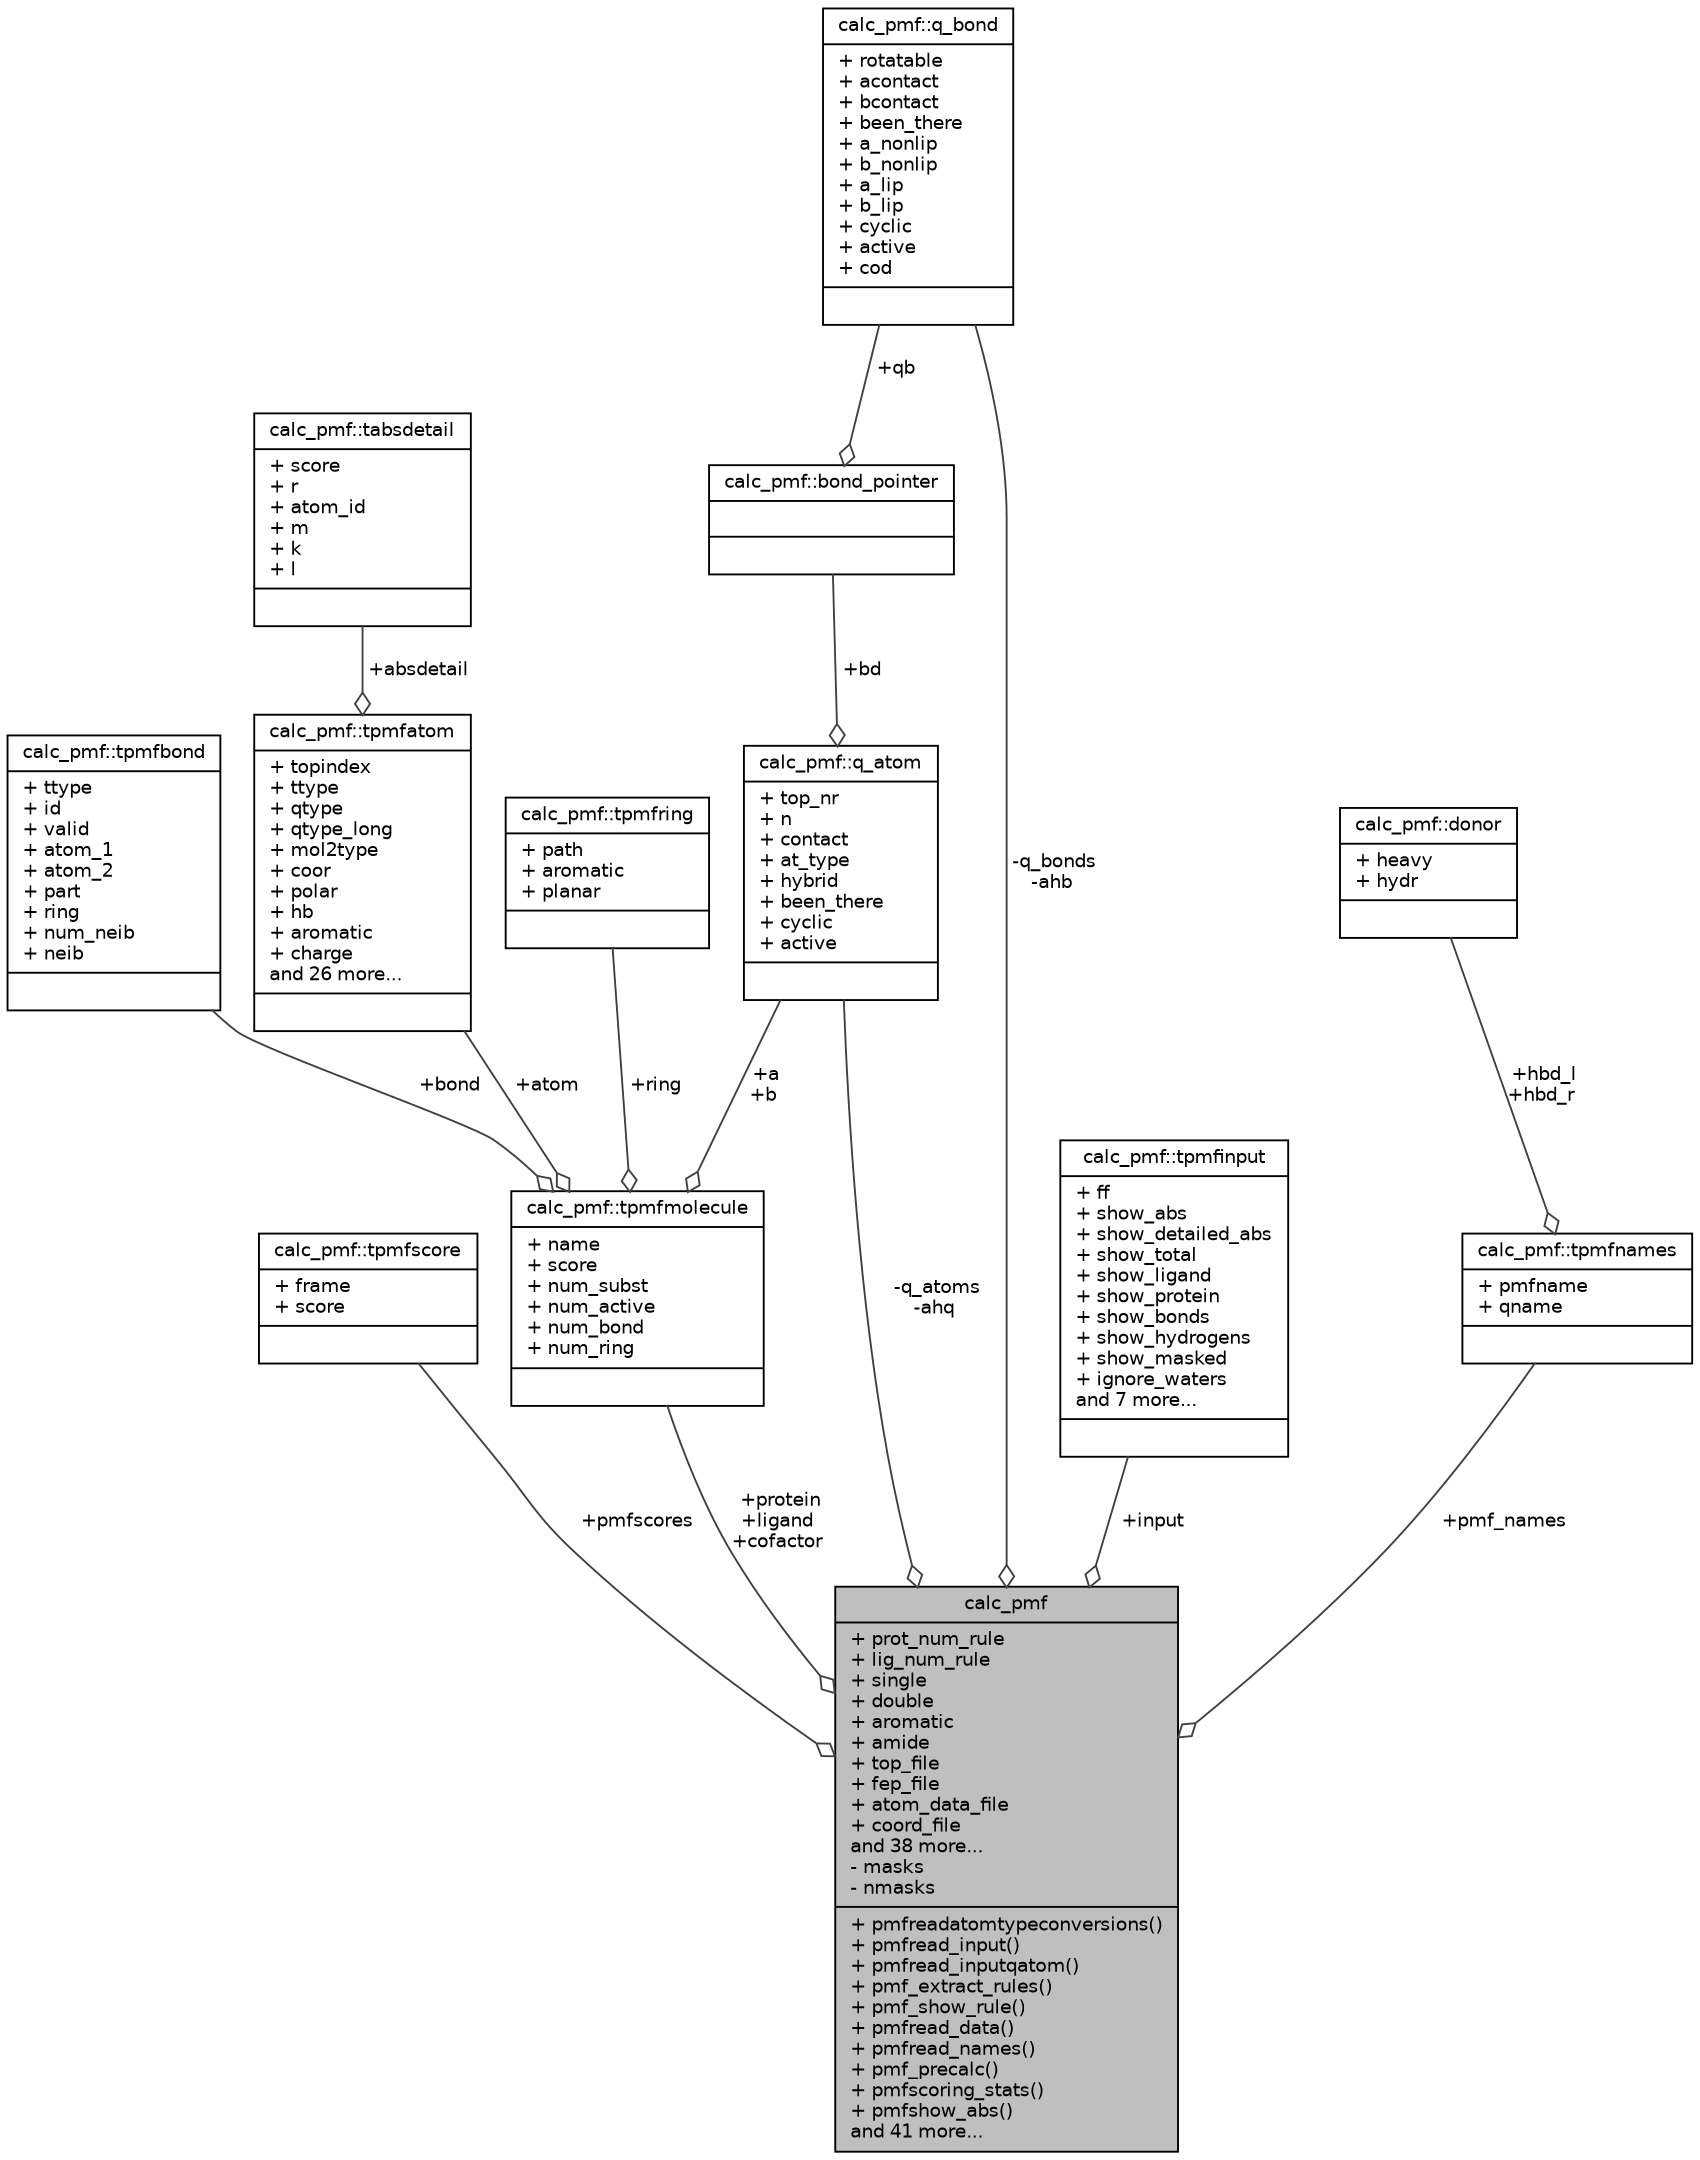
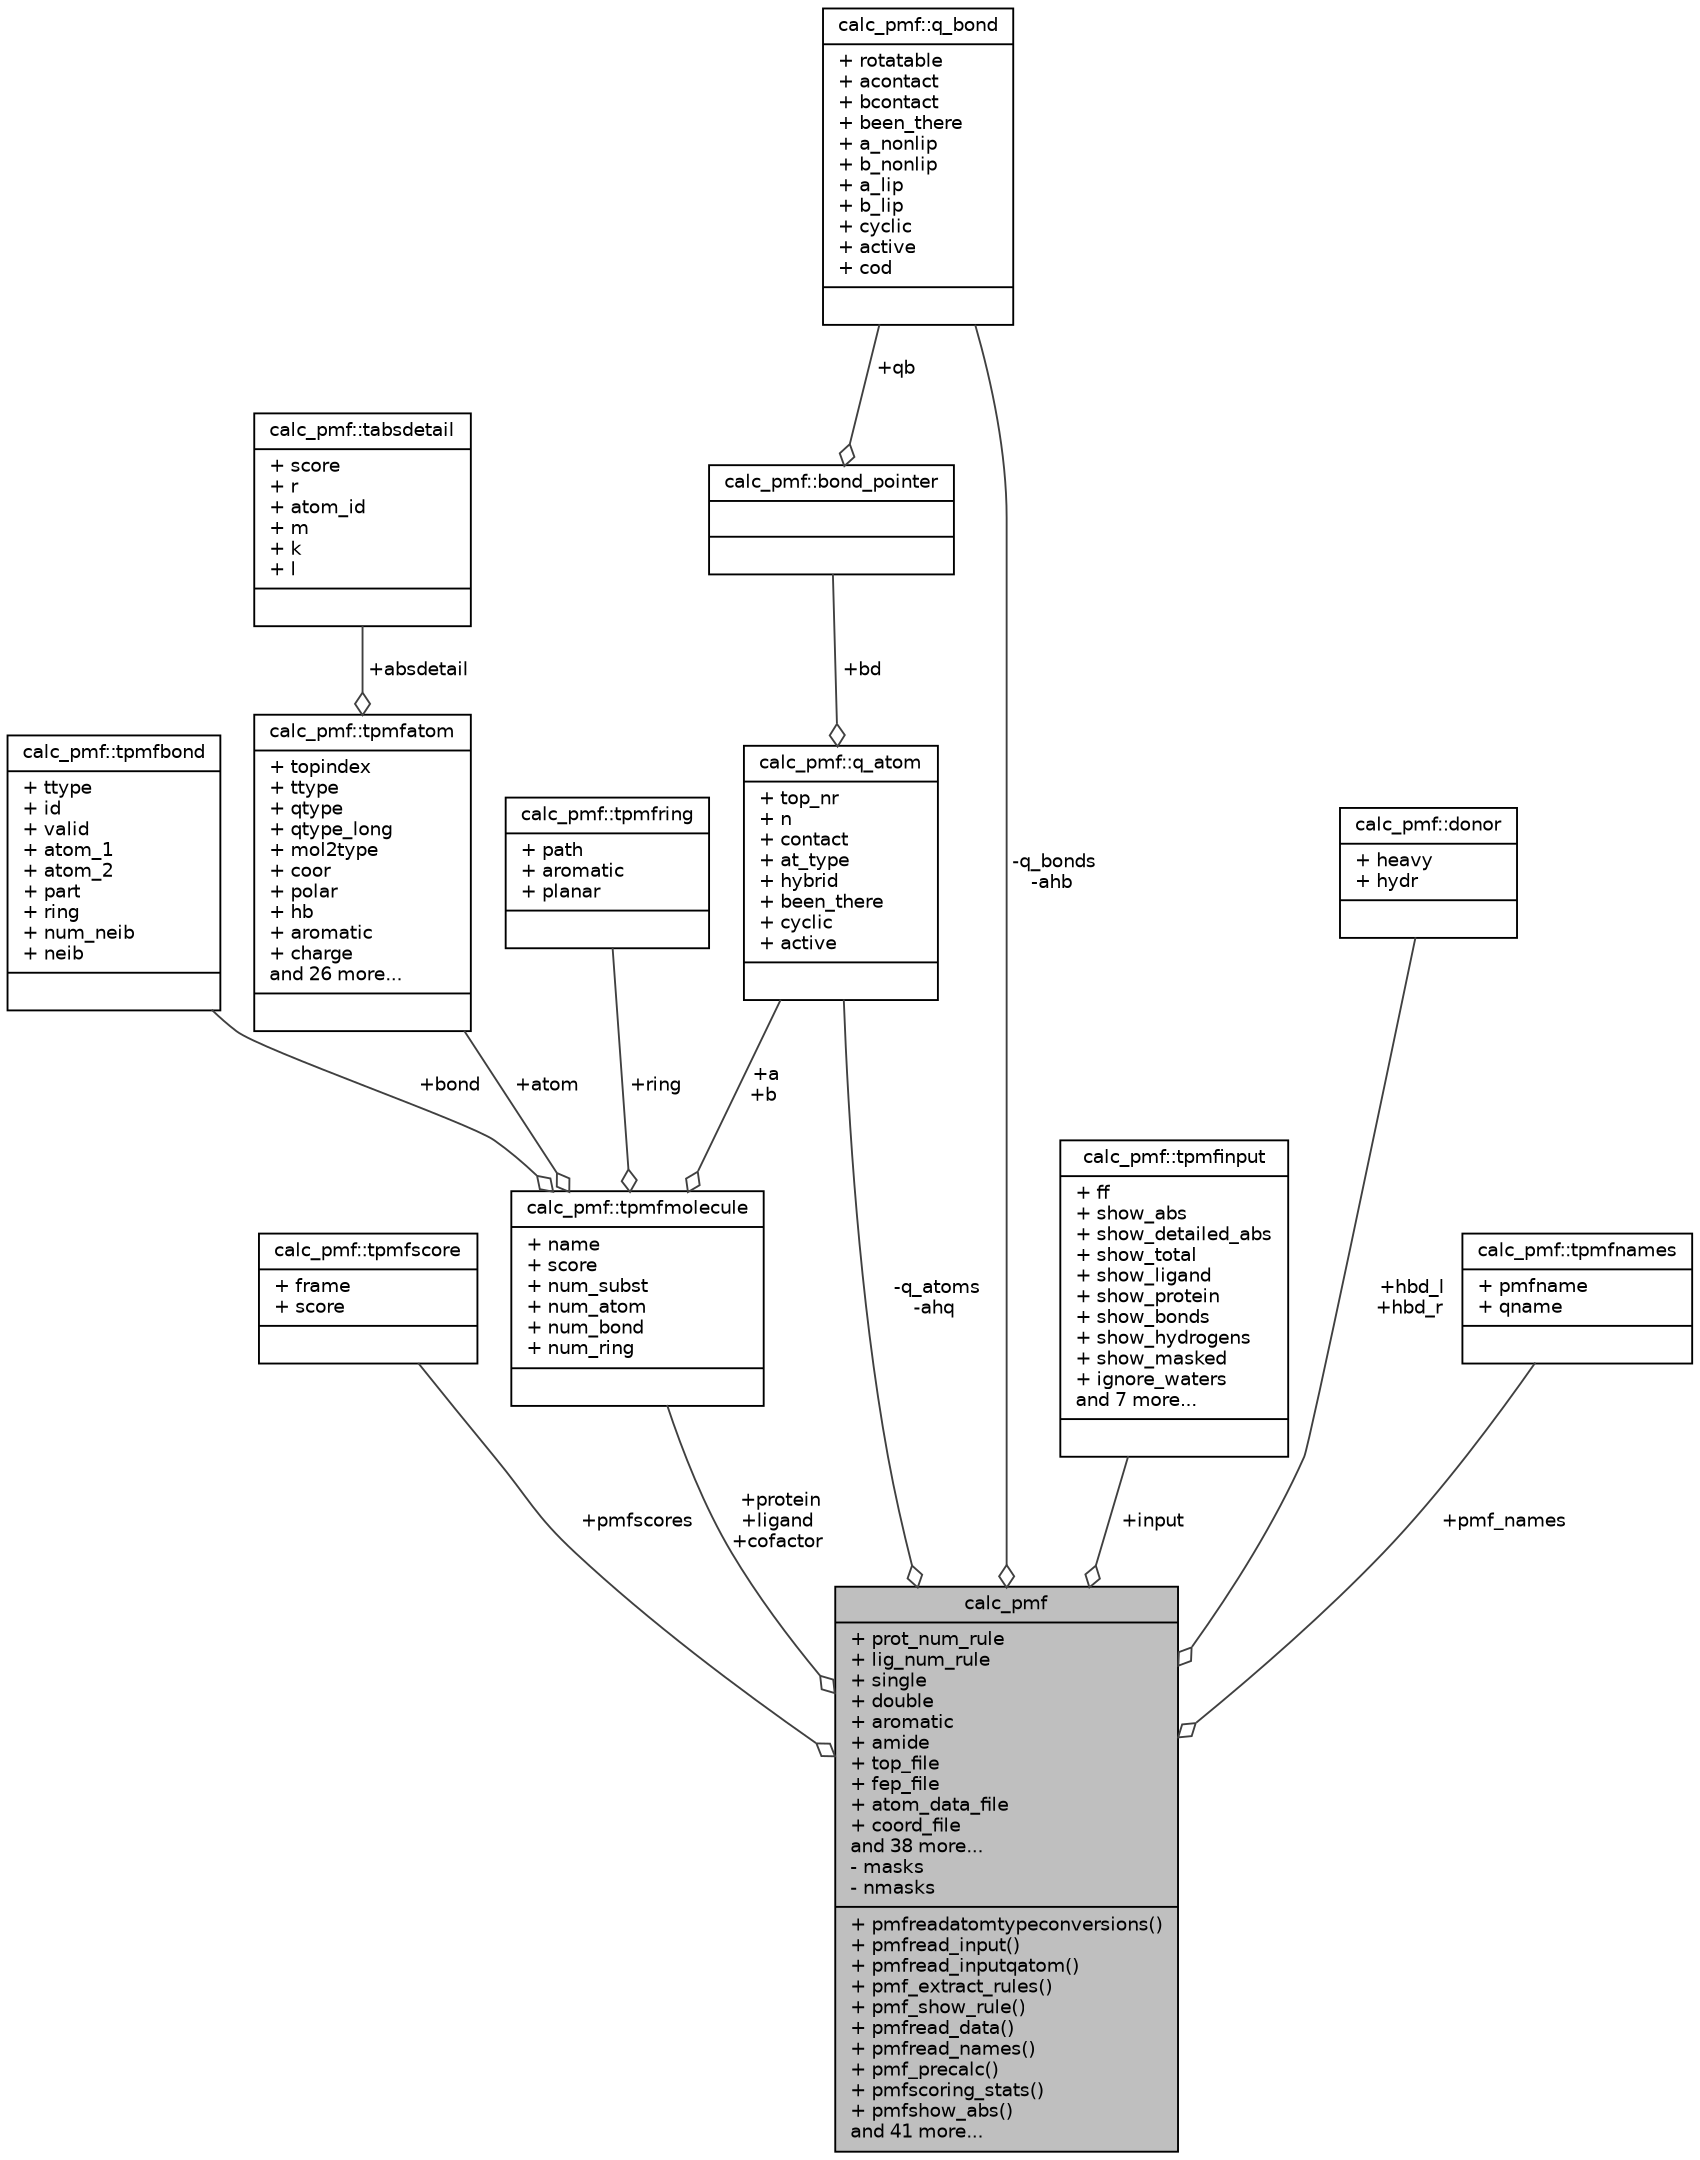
edge "calc_pmf::donor" -> "calc_pmf::tpmfnames": now "calc_pmf::donor" -> "calc_pmf"
node "calc_pmf::tpmfmolecule": text "+ num_active" -> "+ num_atom"
